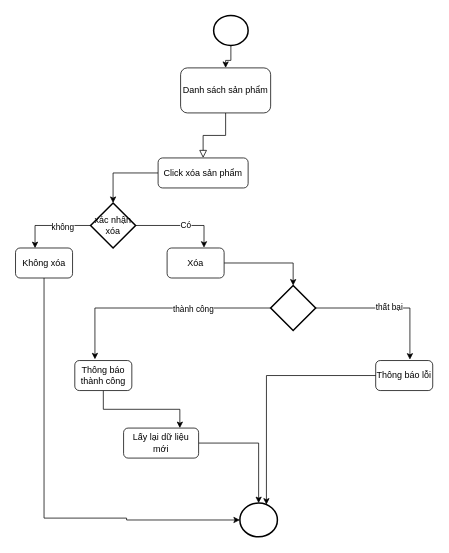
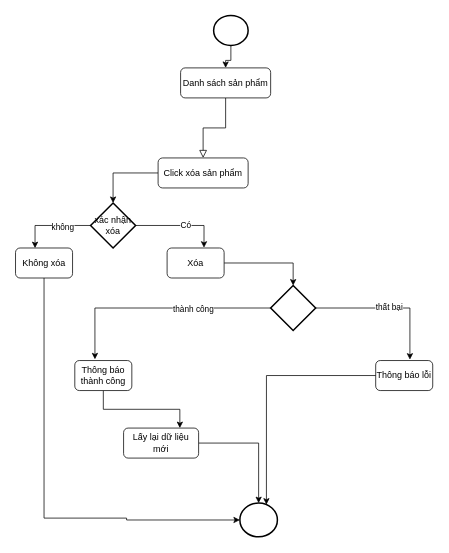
node "Danh sách sản phẩm": size 90x45 -> 90x30
